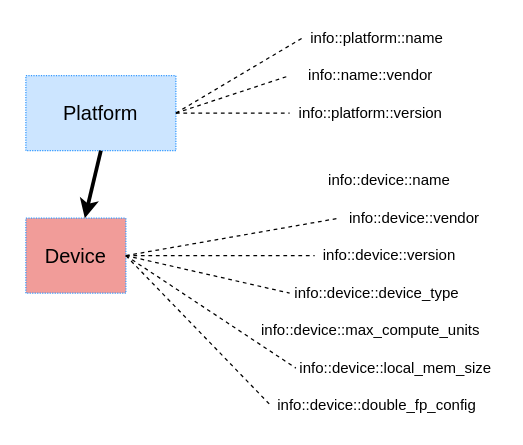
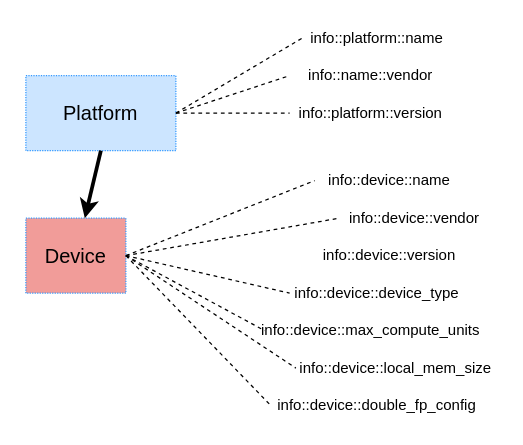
edge "info::device::name" -- "Device": added
edge "Device" -- "info::device::version": removed
edge "Device" -- "info::device::max_compute_units": added
